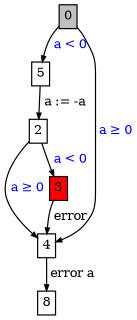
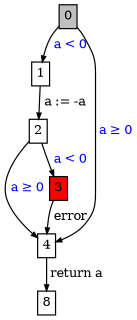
node "5": label "5" -> "1"
edge "4" -> "8": label " error a" -> " return a"
